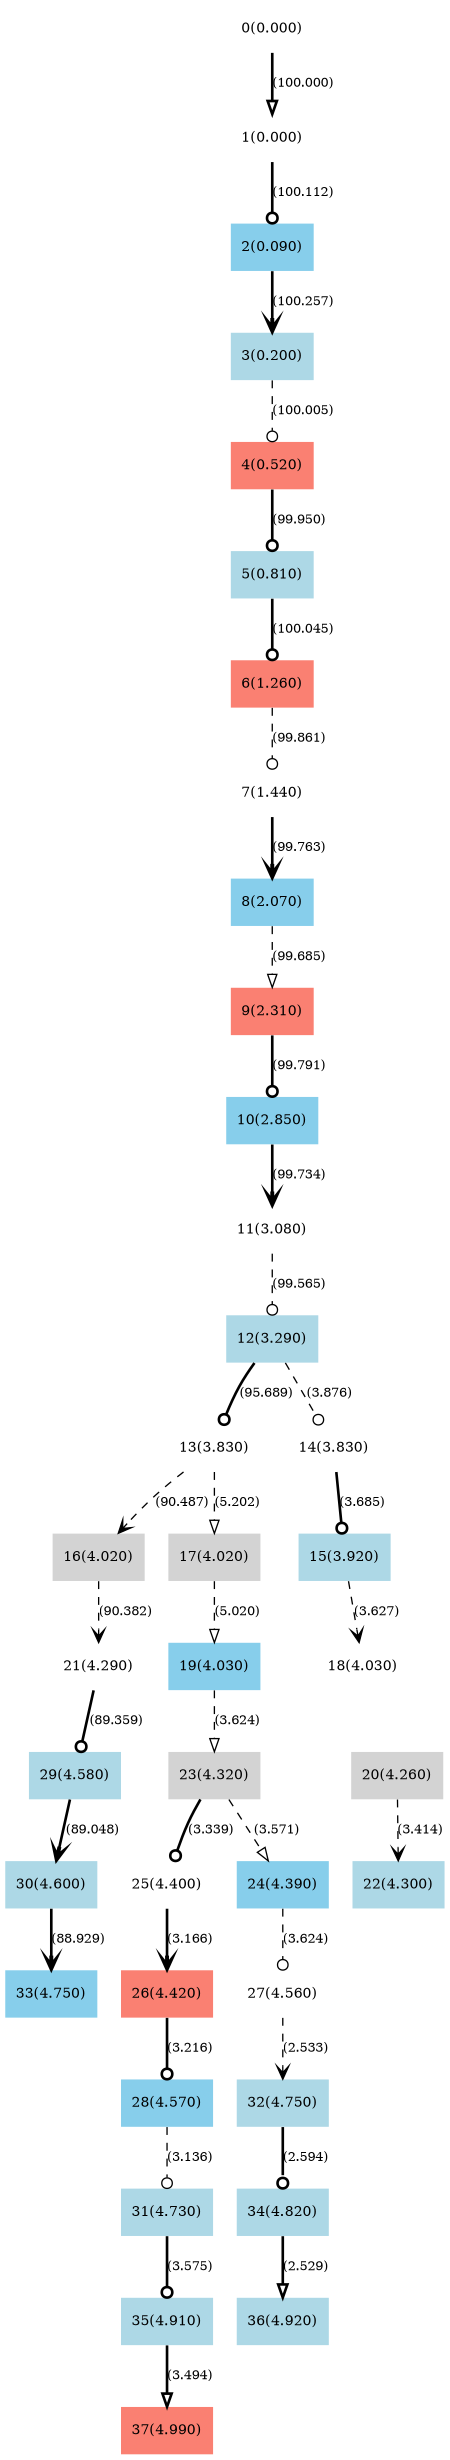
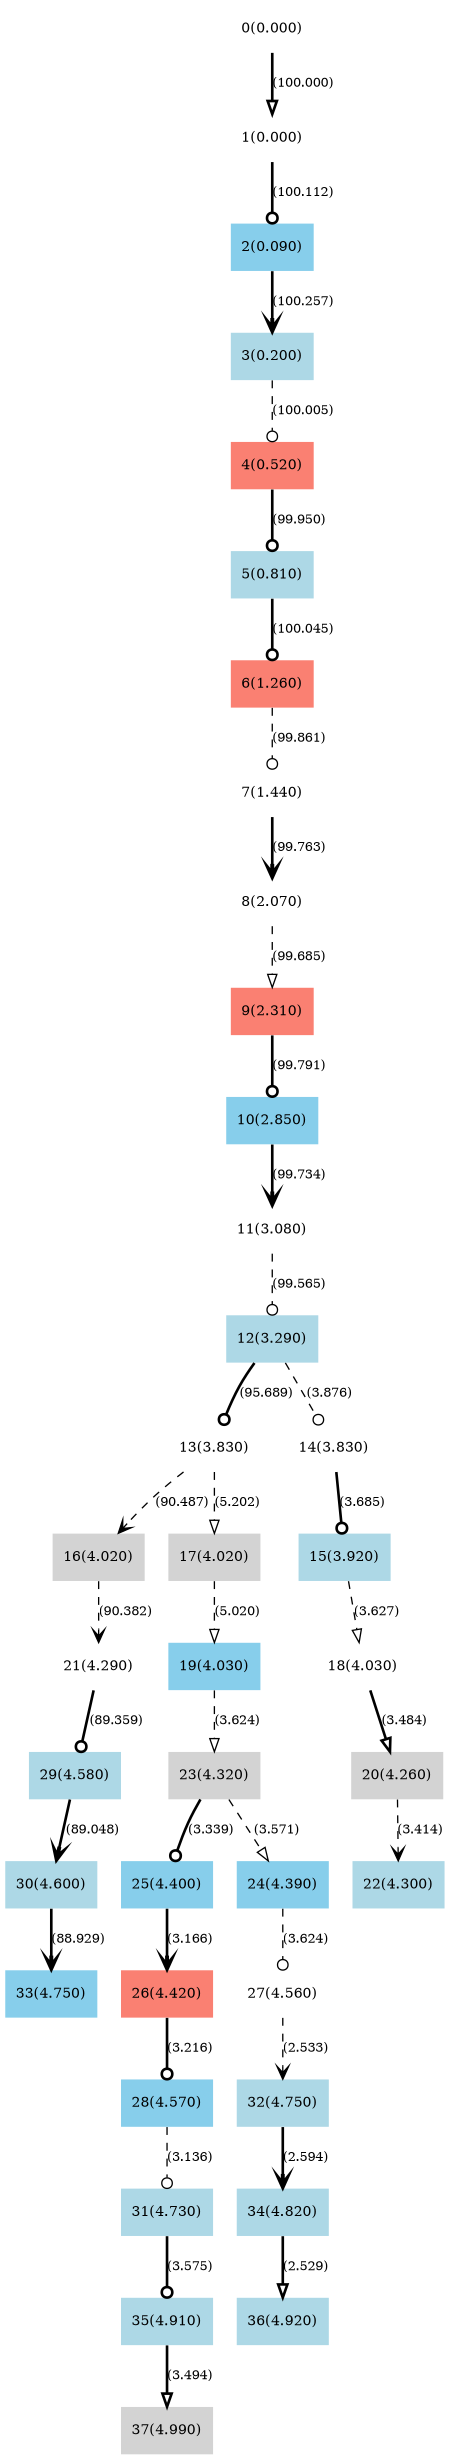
node "8(2.070)": fillcolor skyblue -> white
edge "15(3.920)" -> "18(4.030)": arrowhead vee -> onormal
edge "18(4.030)" -> "20(4.260)": added, label "(3.484)"
node "25(4.400)": fillcolor white -> skyblue
edge "32(4.750)" -> "34(4.820)": arrowhead odot -> vee
node "37(4.990)": fillcolor salmon -> lightgrey
